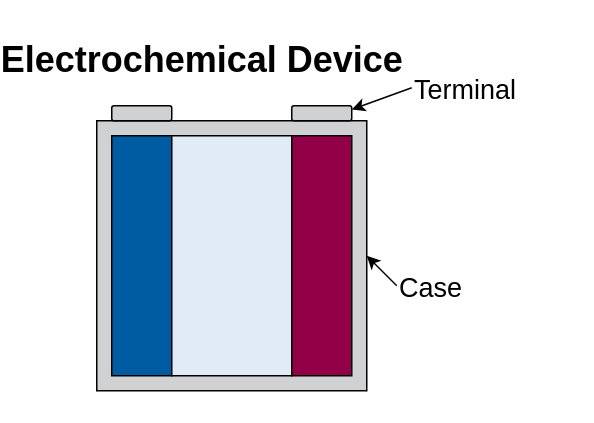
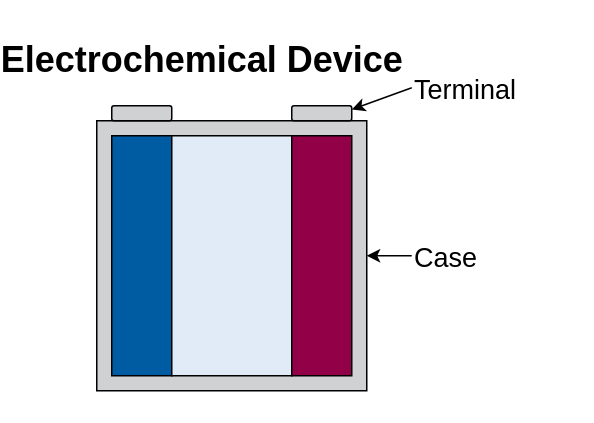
node "Case": moved (472, 286) -> (487, 256)
